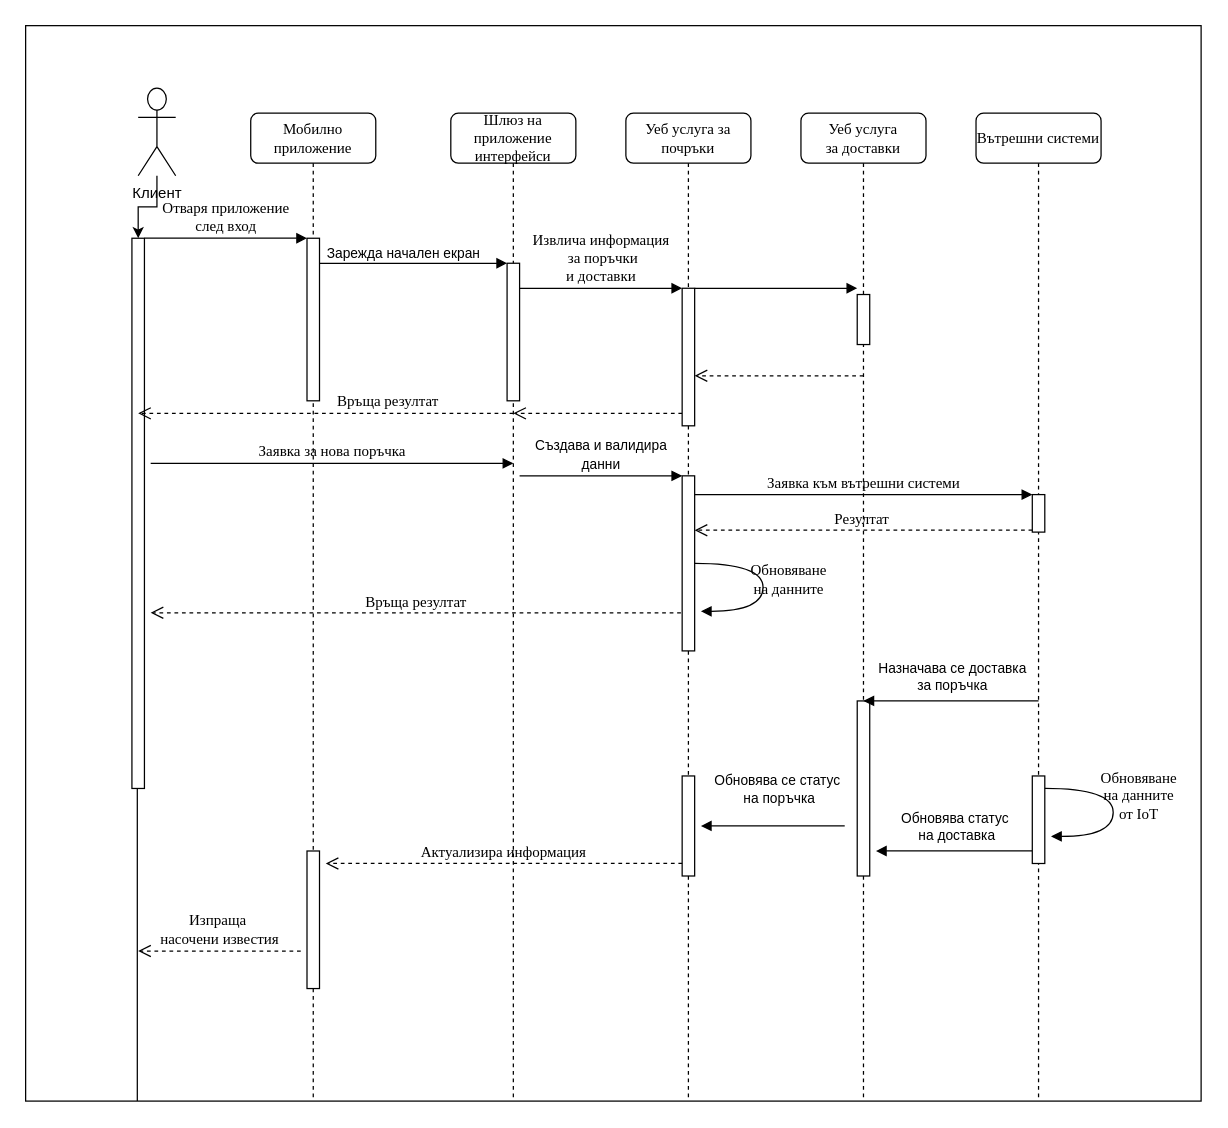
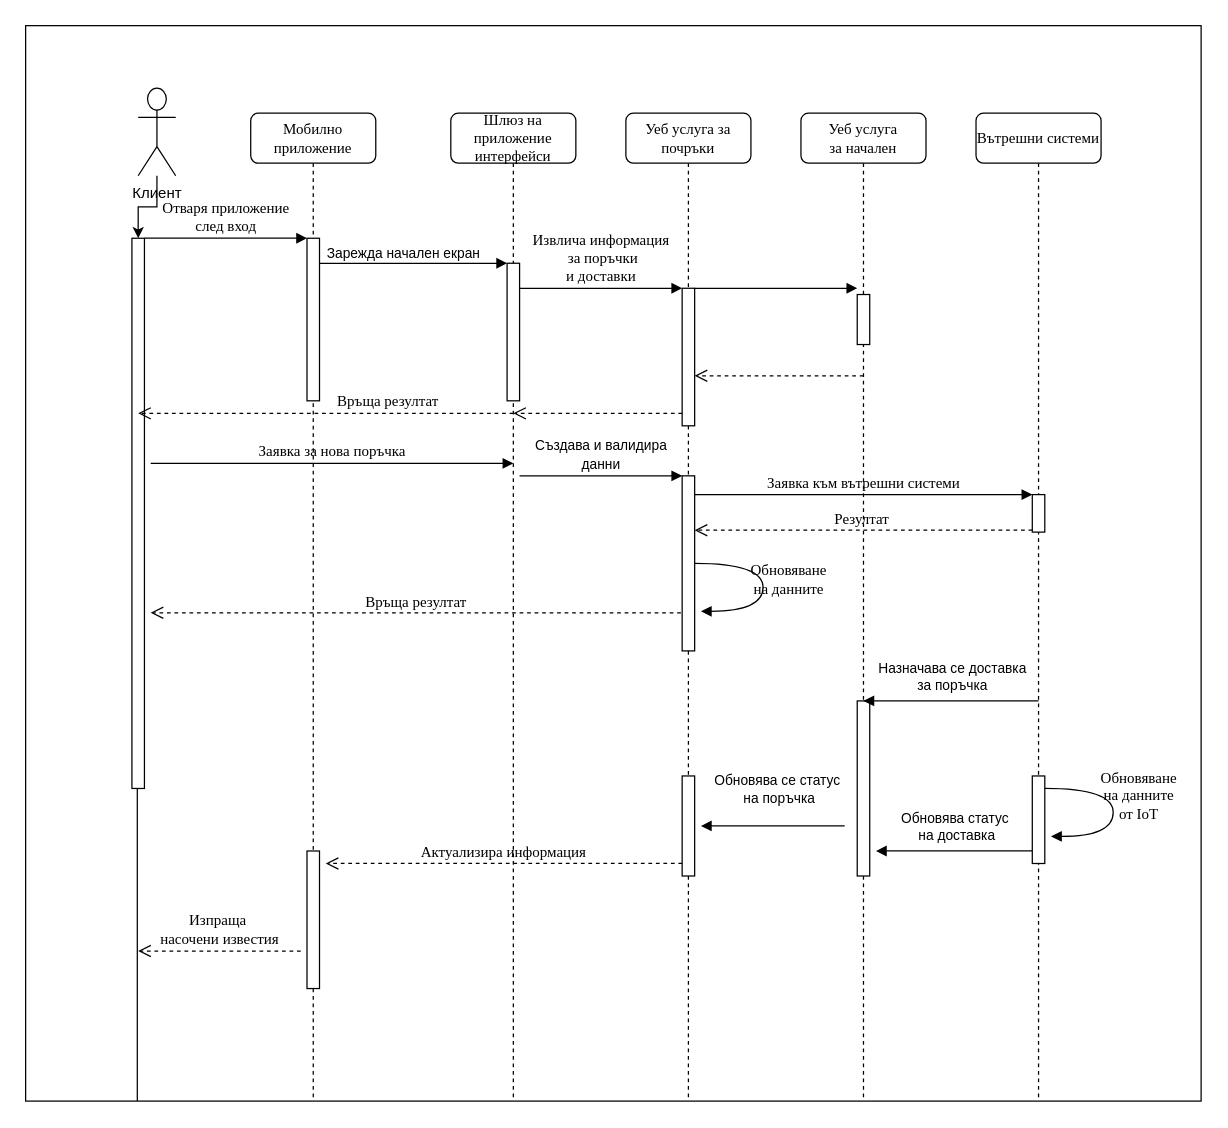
node "Уеб услуга за доставки": label "Уеб услуга за доставки" -> "Уеб услуга за начален"
